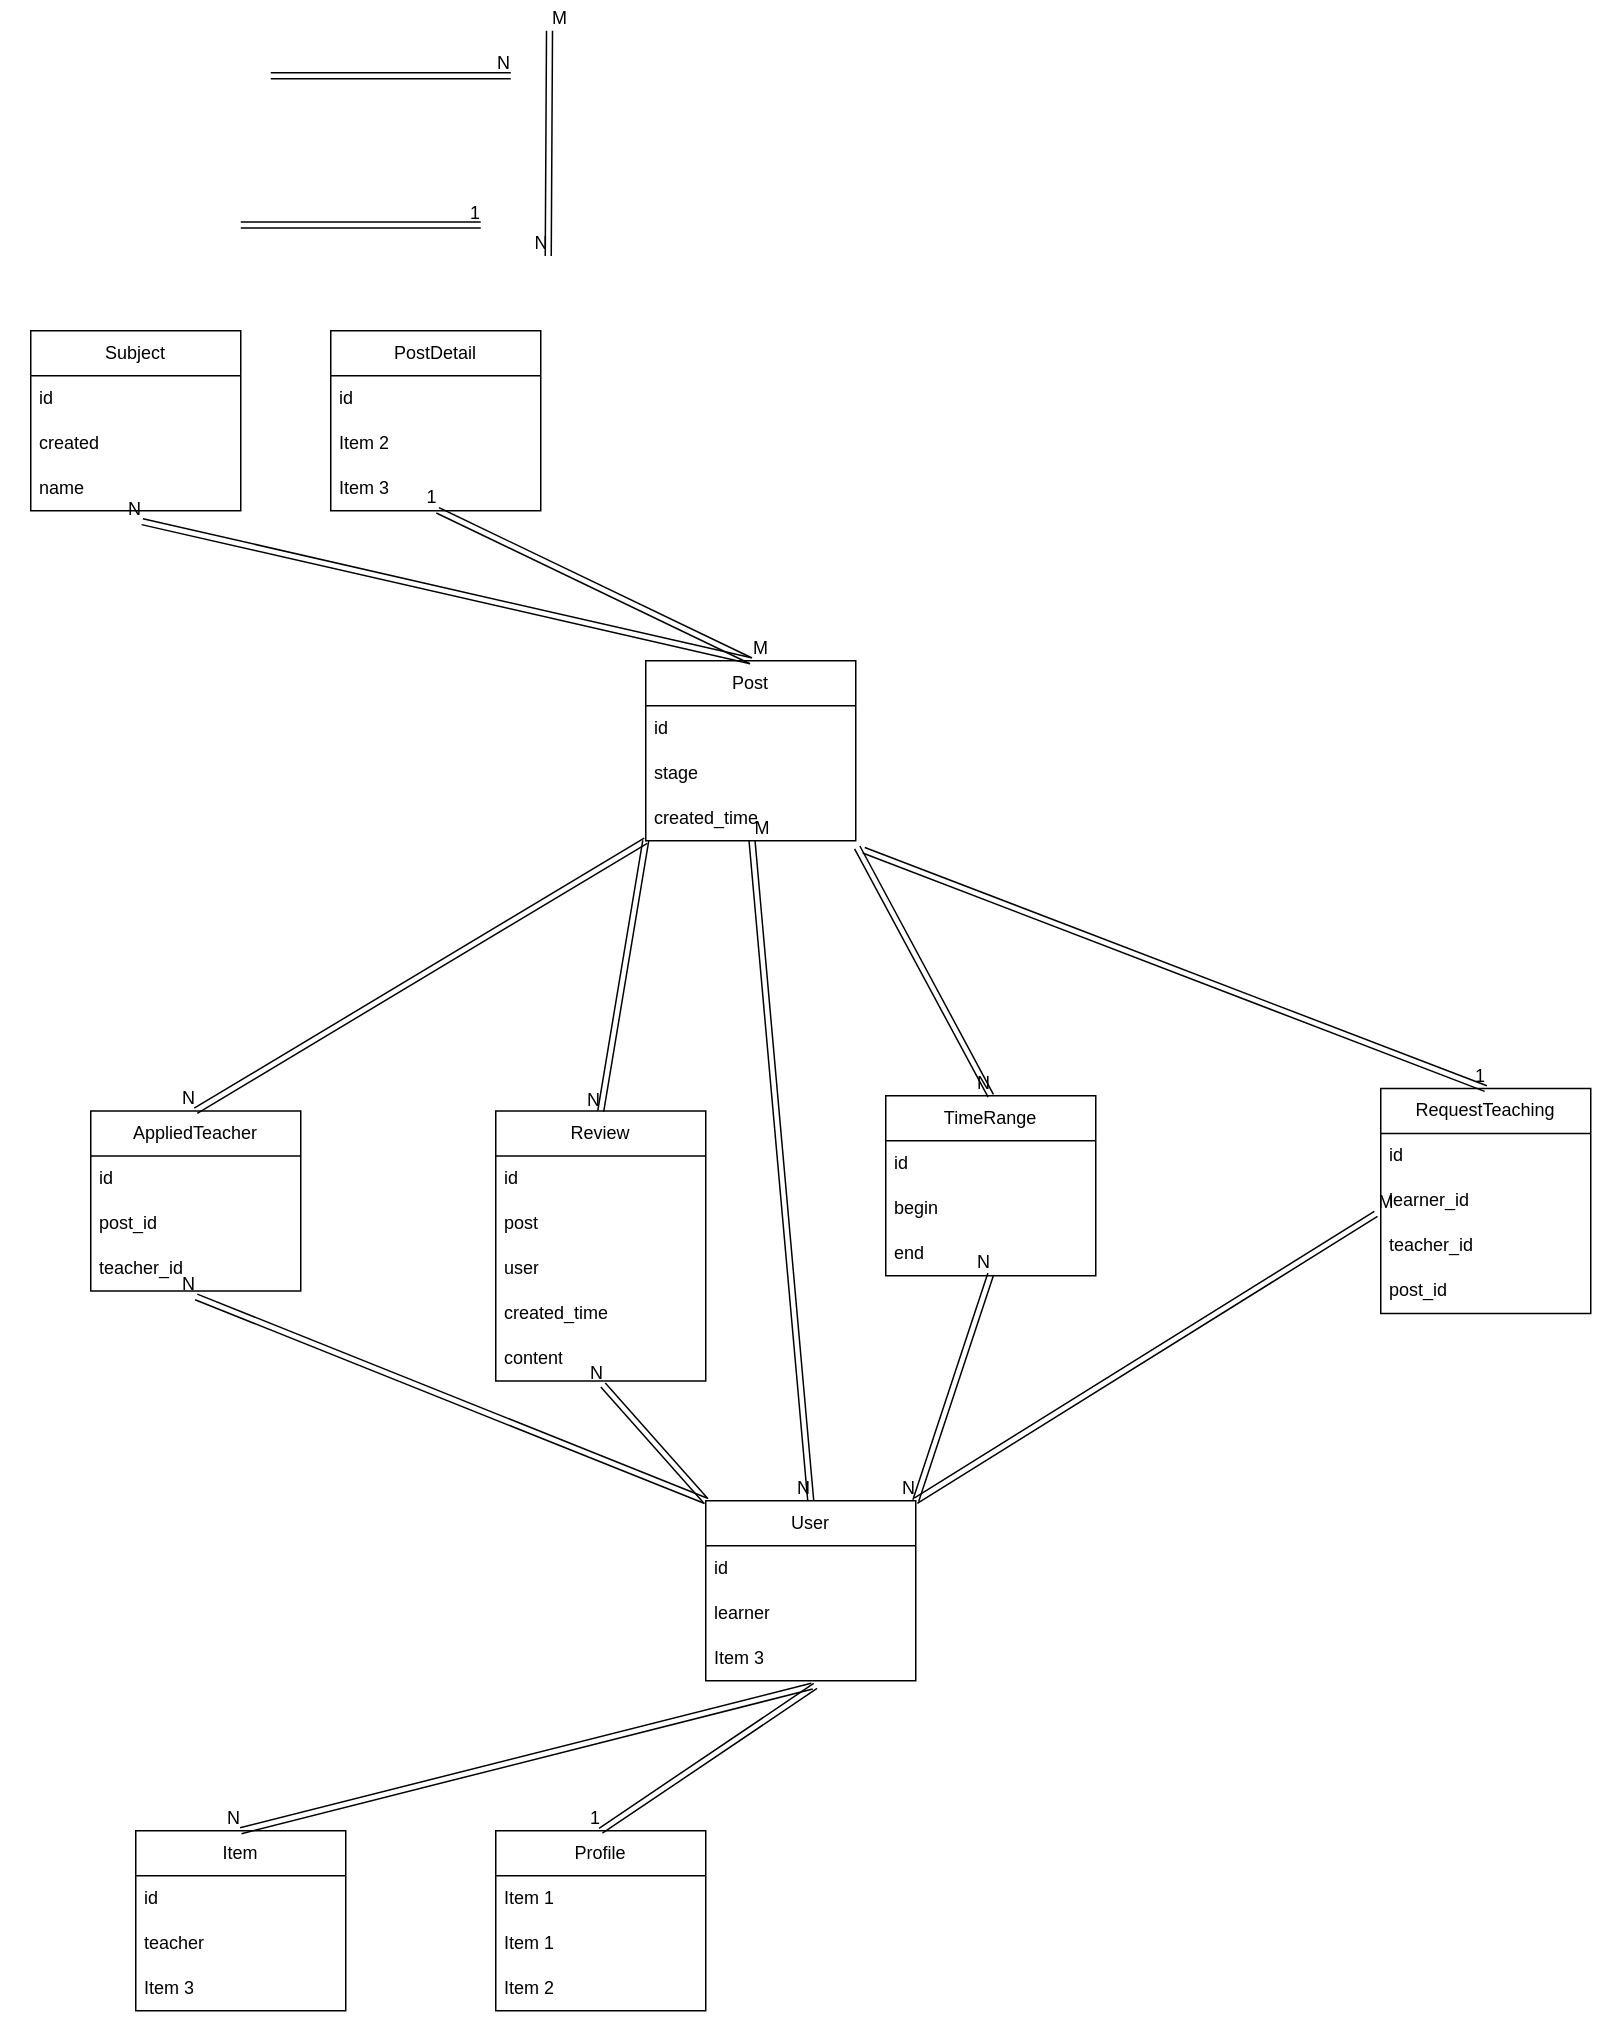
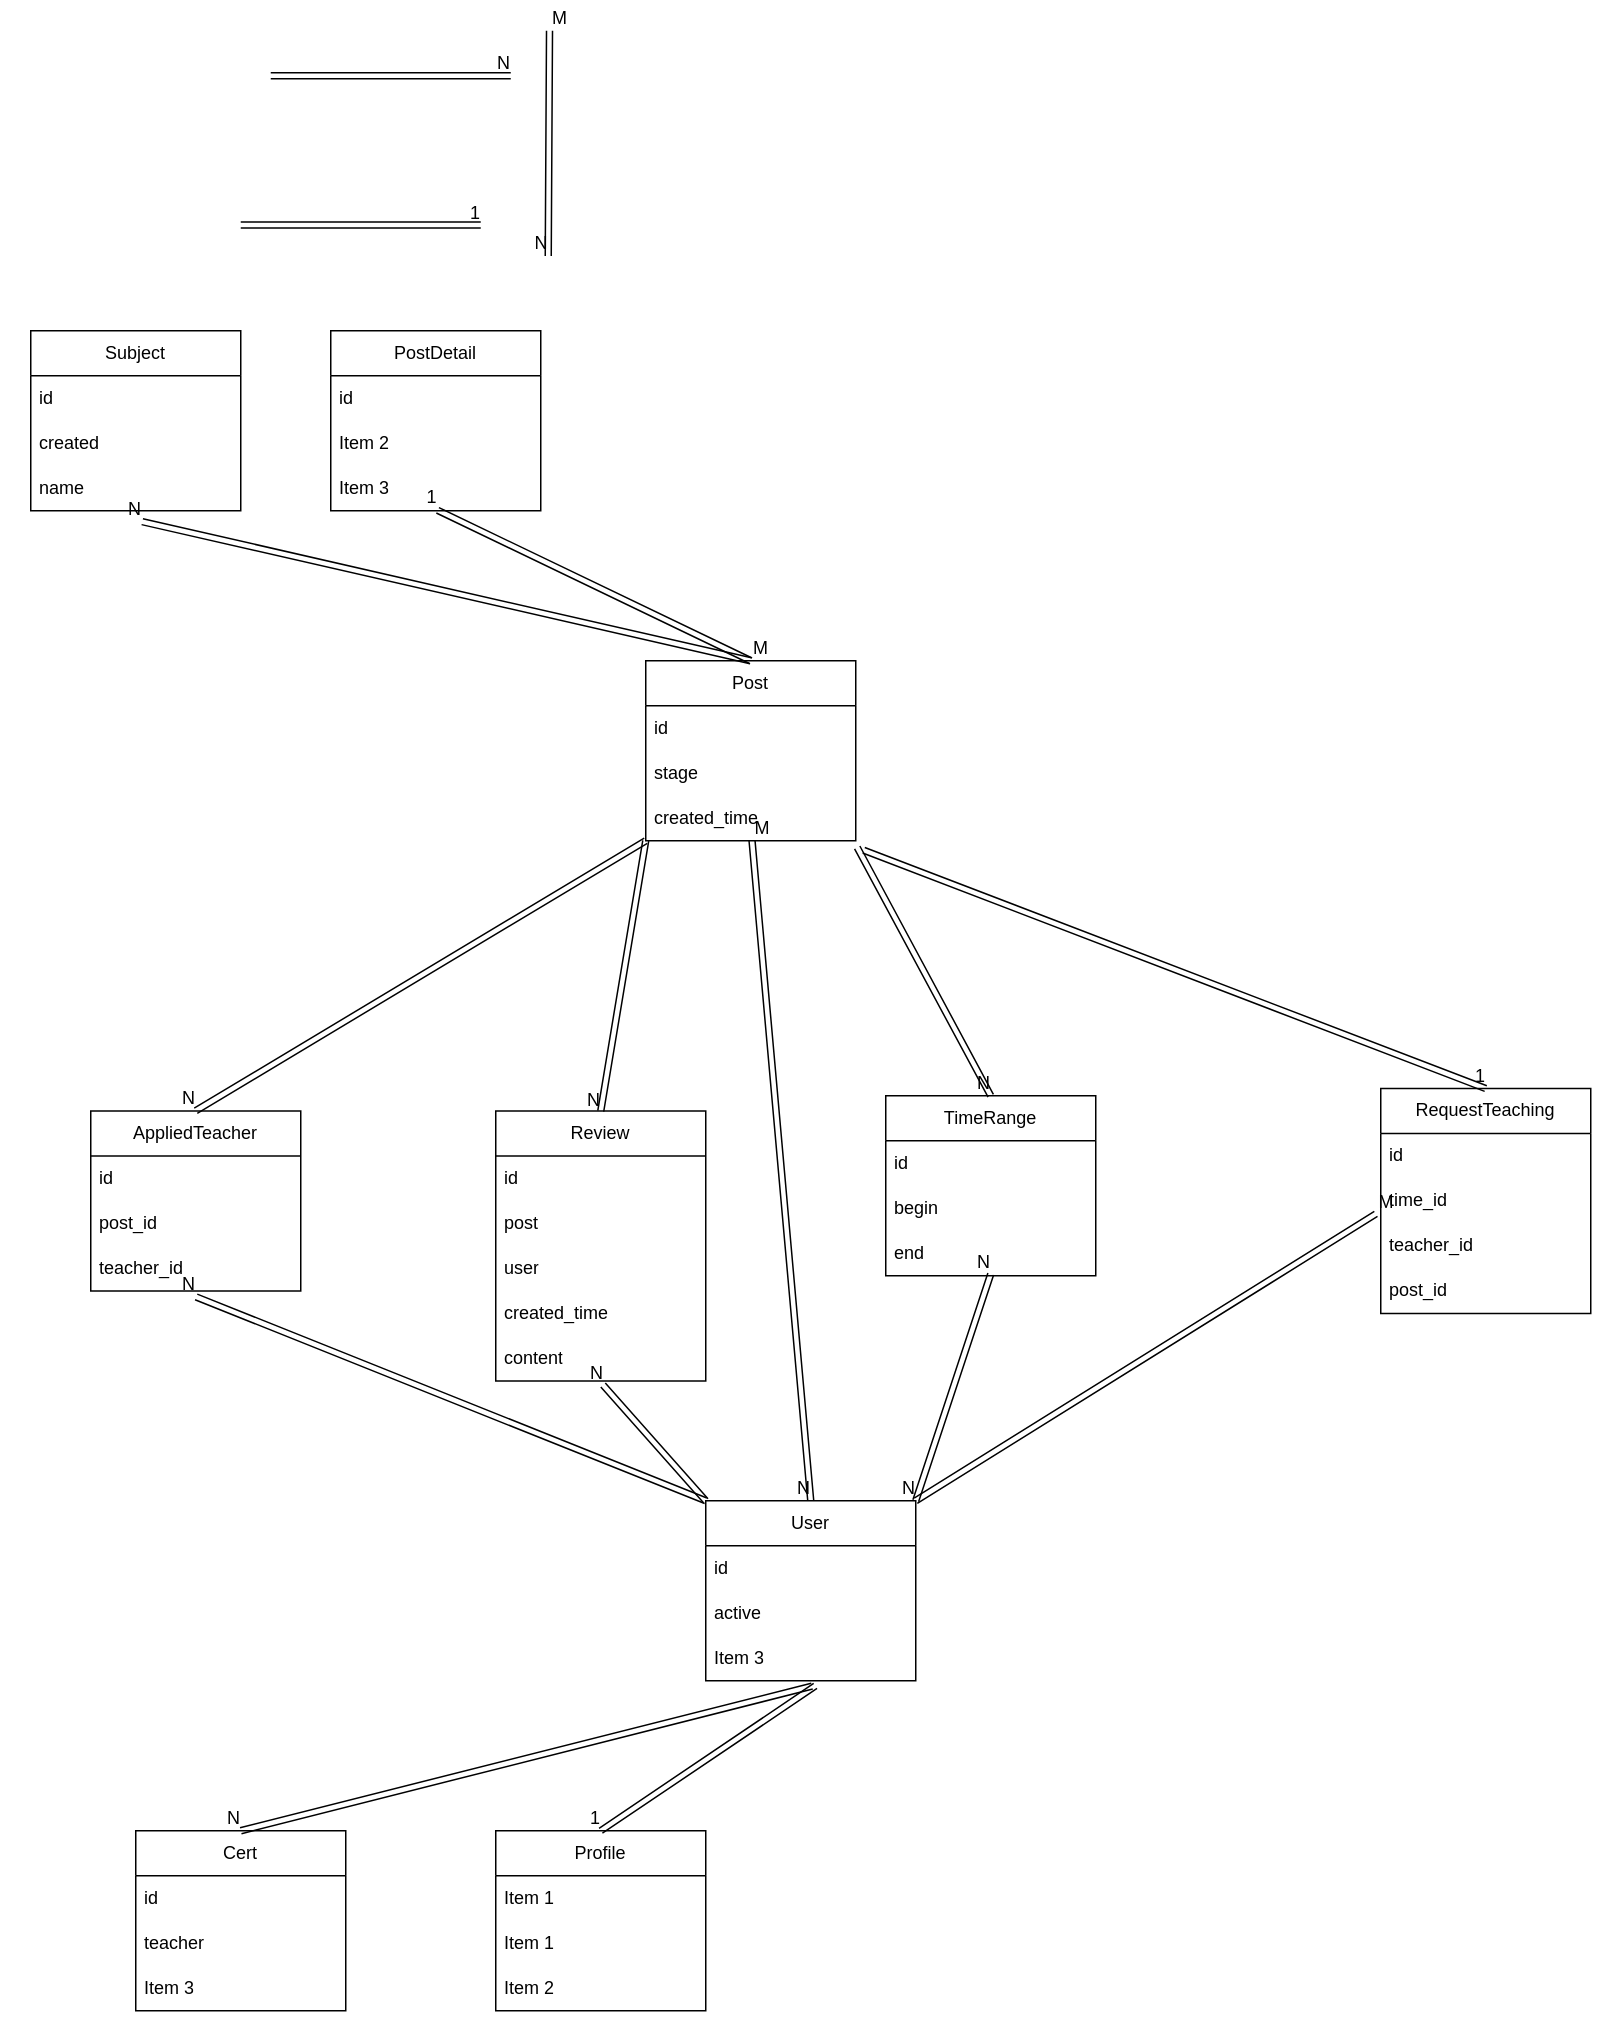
node "learner_id": label "learner_id" -> "time_id"
node "learner": label "learner" -> "active"
node "Item": label "Item" -> "Cert"
